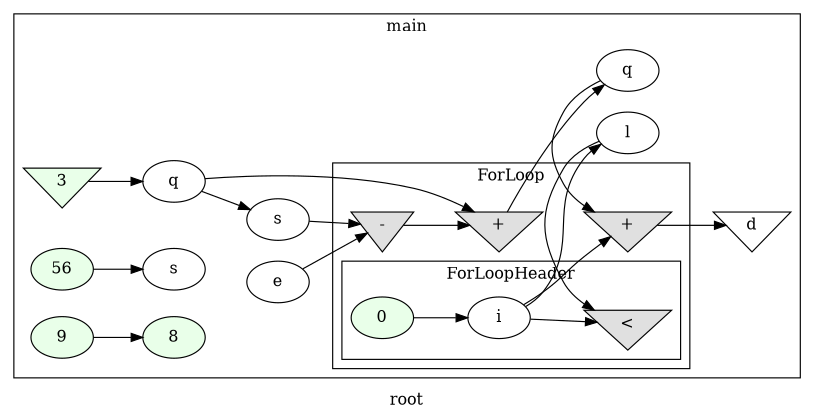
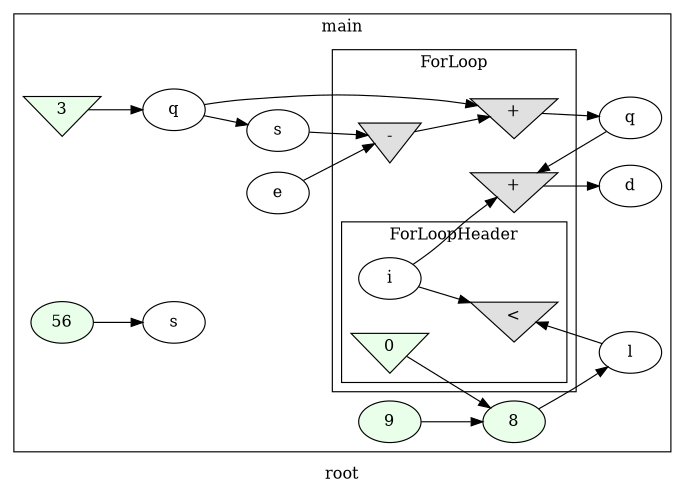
node "d": shape invtriangle -> ellipse
edge "i" -> "l": now "8" -> "l"
node "0": shape ellipse -> invtriangle
edge "0" -> "i": now "0" -> "8"
